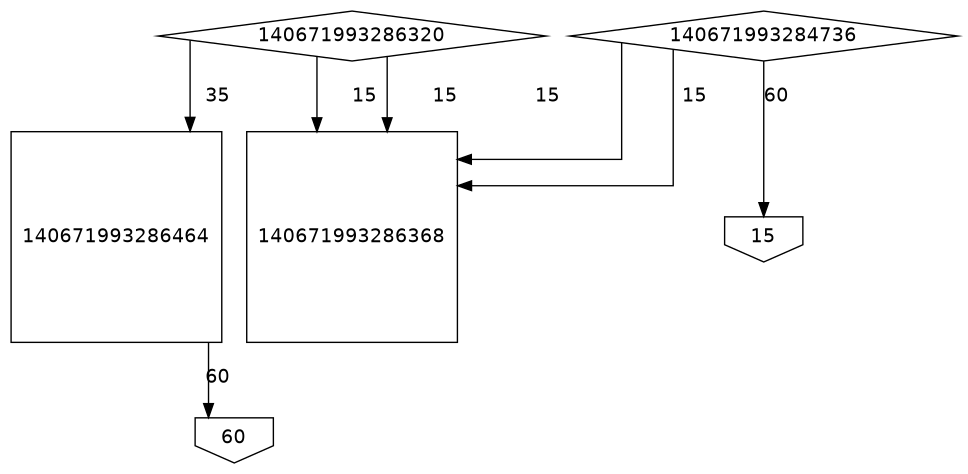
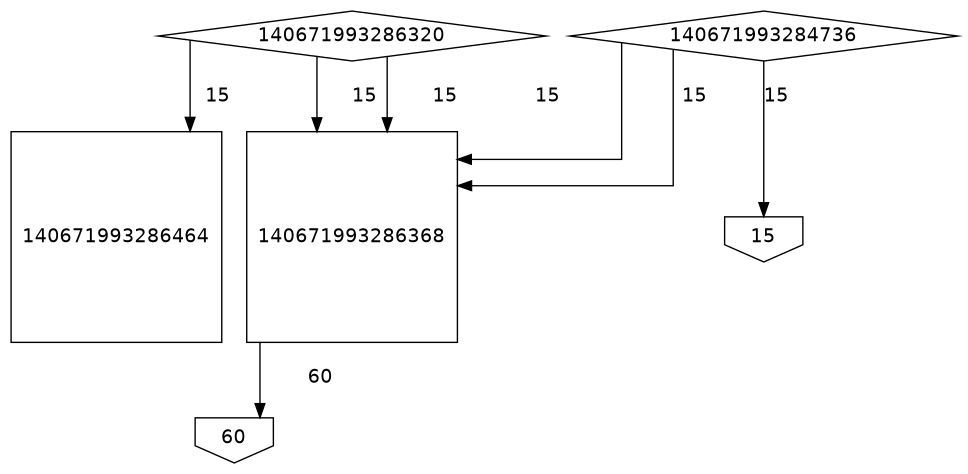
edge "140671993286320" -> "140671993286464": label "35" -> "15"
edge "140671993284736" -> "15": label "60" -> "15"
edge "140671993286464" -> "60": now "140671993286368" -> "60"
